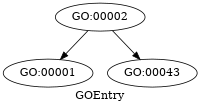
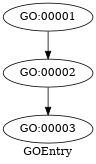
edge "GO:00002" -> "GO:00001": reversed
node "GO:00043": label "GO:00043" -> "GO:00003"
